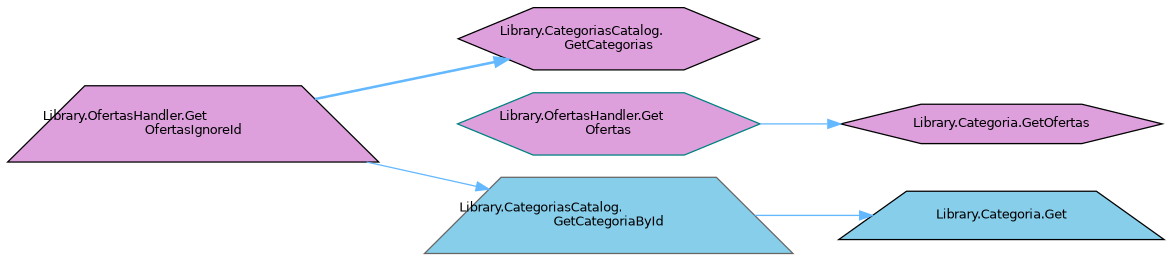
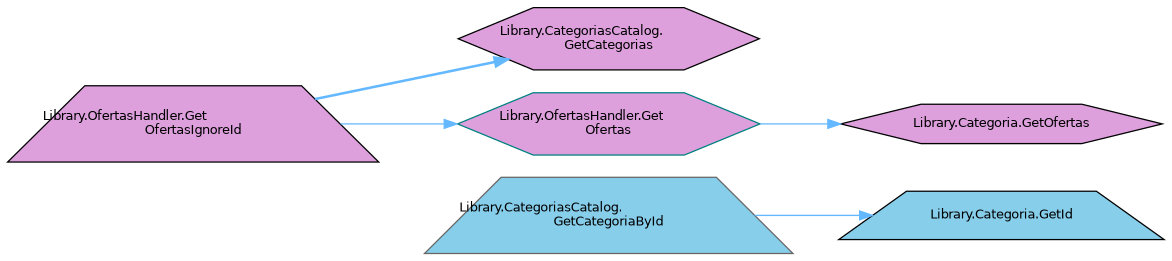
edge "Library.OfertasHandler.Get OfertasIgnoreId" -> "Library.CategoriasCatalog. GetCategoriaById": now "Library.OfertasHandler.Get OfertasIgnoreId" -> "Library.OfertasHandler.Get Ofertas"
node "Library.Categoria.Get": label "Library.Categoria.Get" -> "Library.Categoria.GetId"
